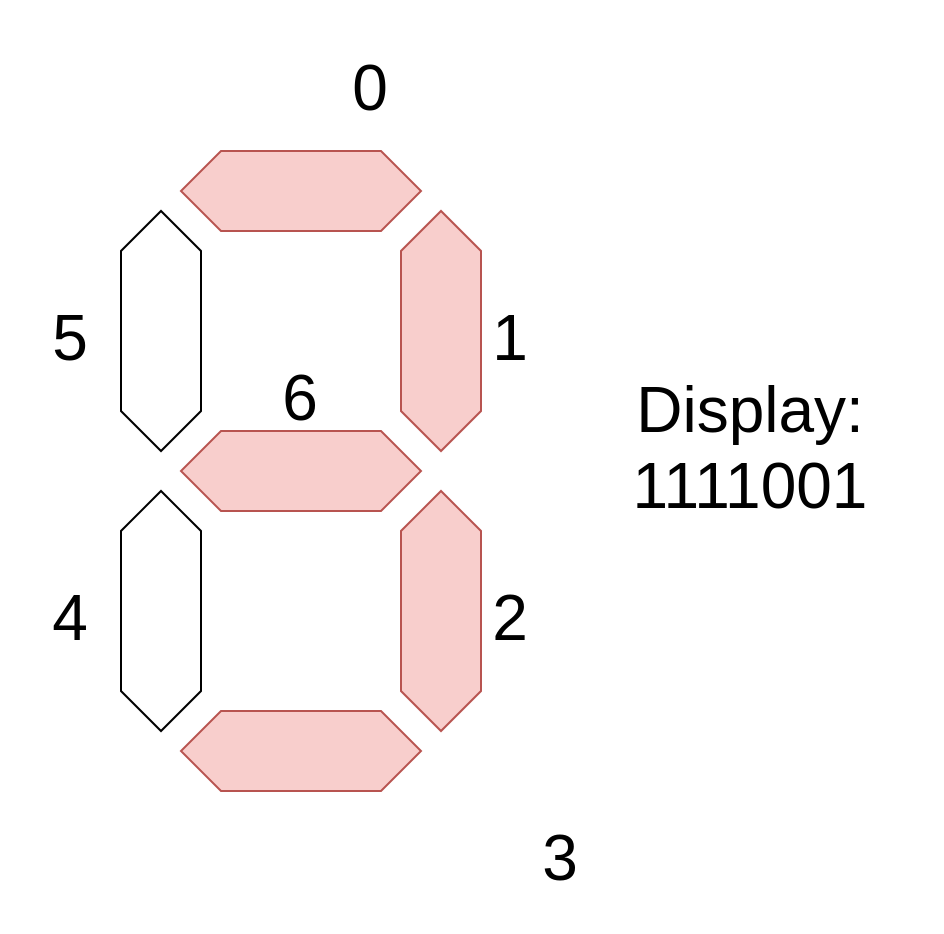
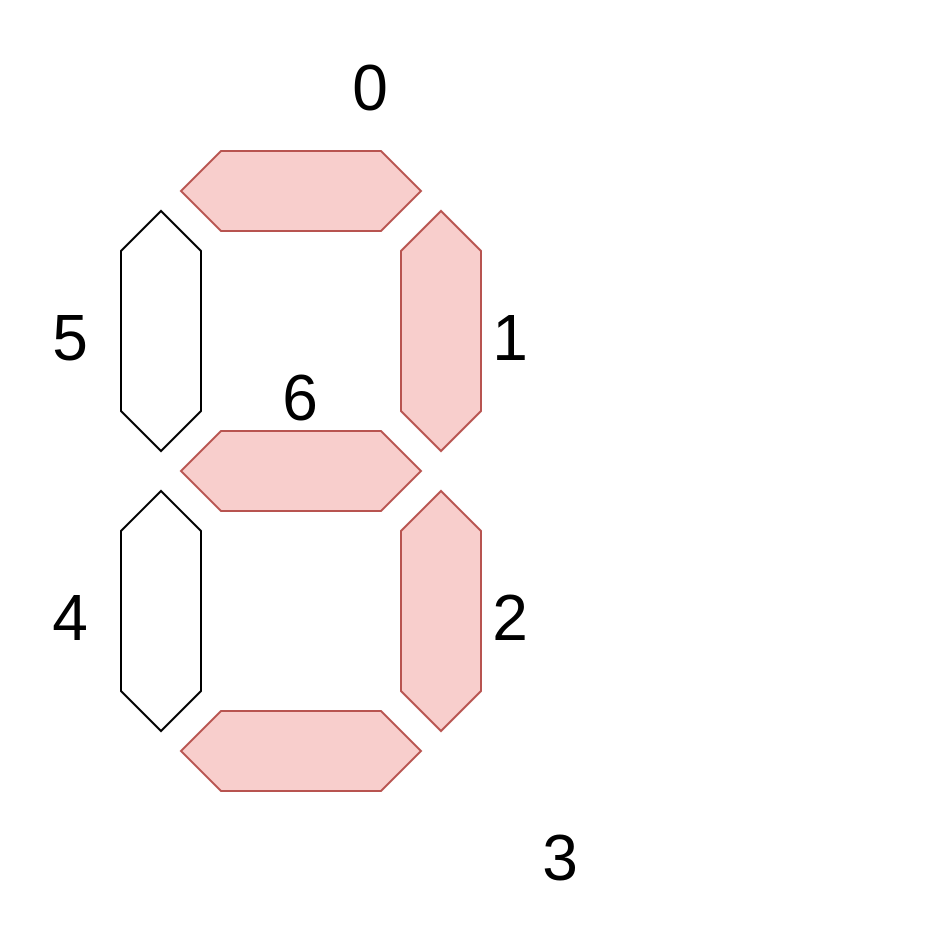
node "Display: 1111001": removed
